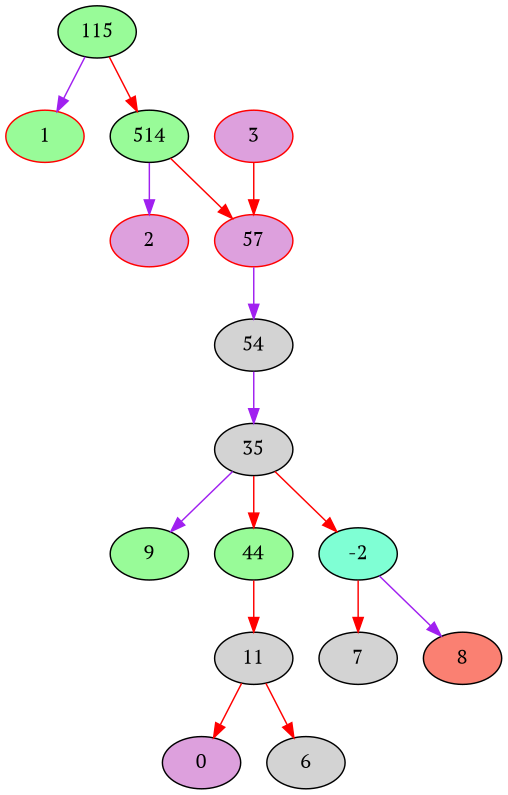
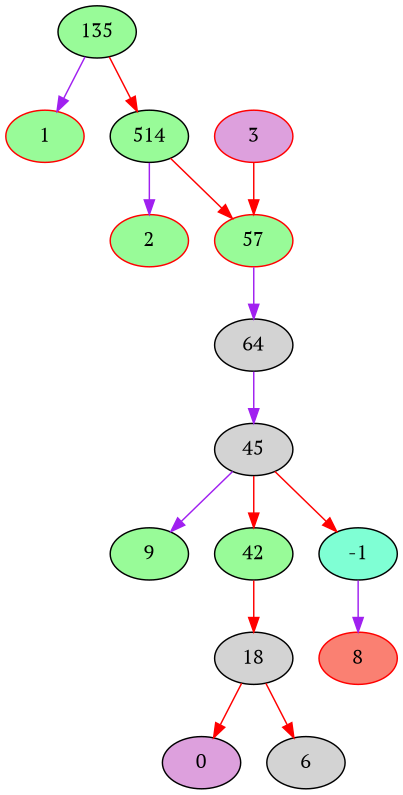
node "115": label "115" -> "135"
node "2": fillcolor plum -> palegreen
node "57": fillcolor plum -> palegreen
node "54": label "54" -> "64"
node "35": label "35" -> "45"
node "44": label "44" -> "42"
node "-2": label "-2" -> "-1"
node "11": label "11" -> "18"
node "7": removed
node "8": color black -> red
